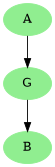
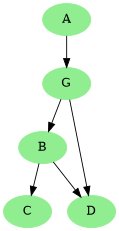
node "C": added
node "D": added
